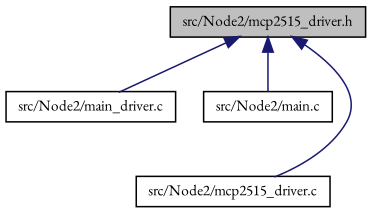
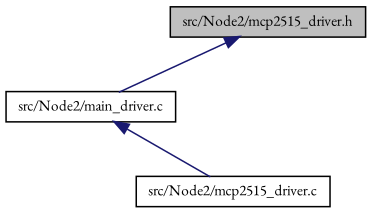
node "src/Node2/main.c": removed
edge "src/Node2/mcp2515_driver.c" -> "src/Node2/mcp2515_driver.h": now "src/Node2/mcp2515_driver.c" -> "src/Node2/main_driver.c"
